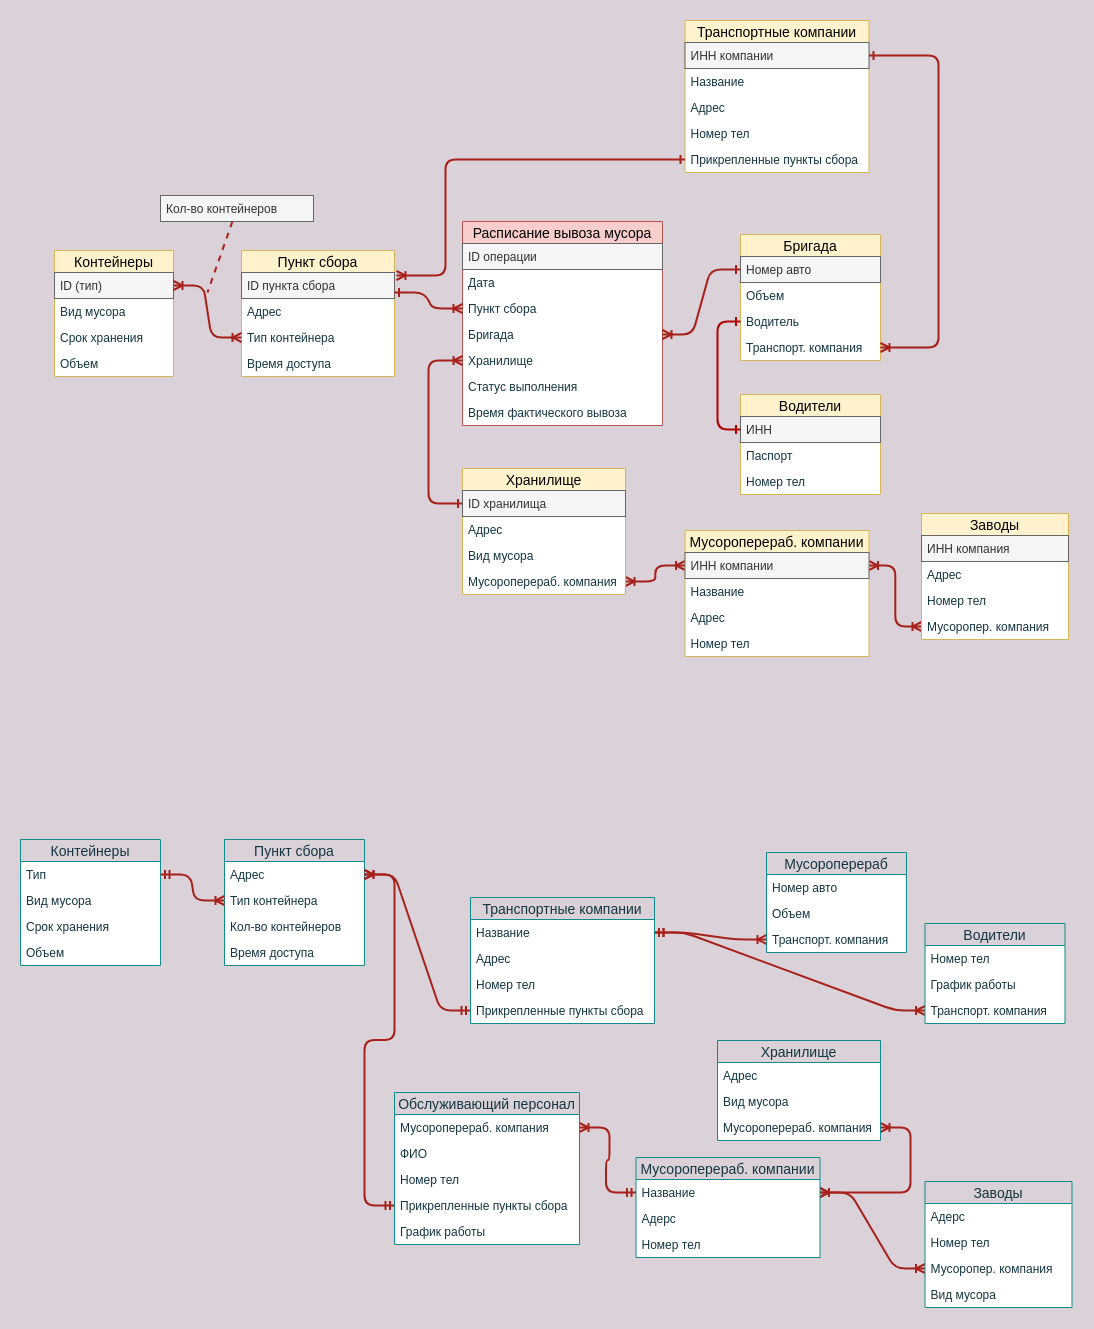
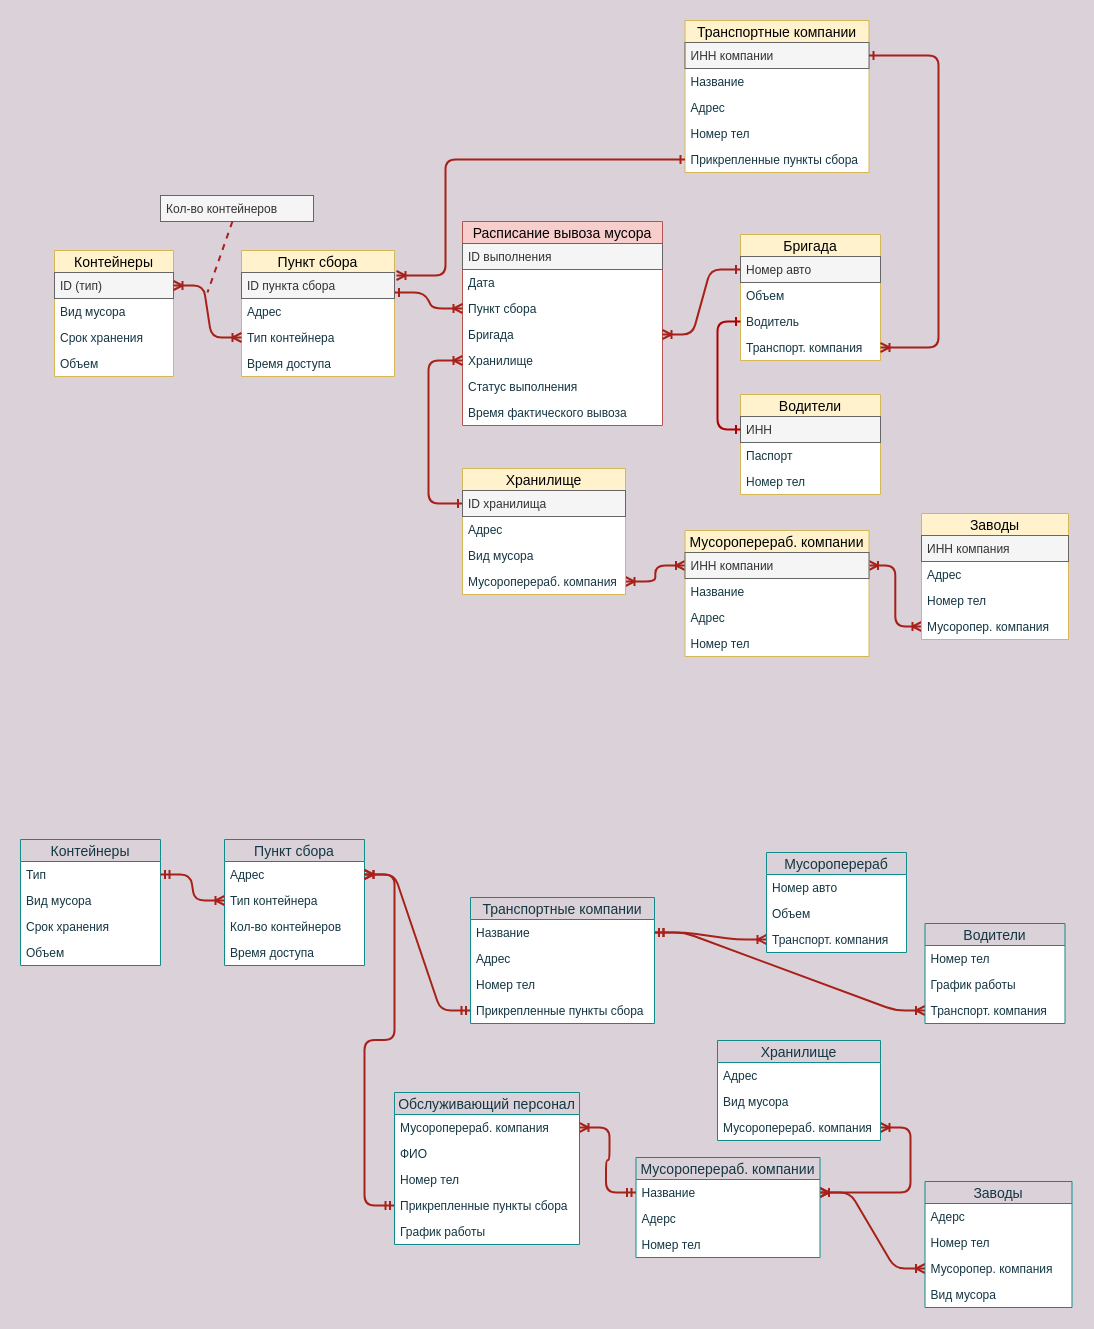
node "ID операции": label "ID операции" -> "ID выполнения"
